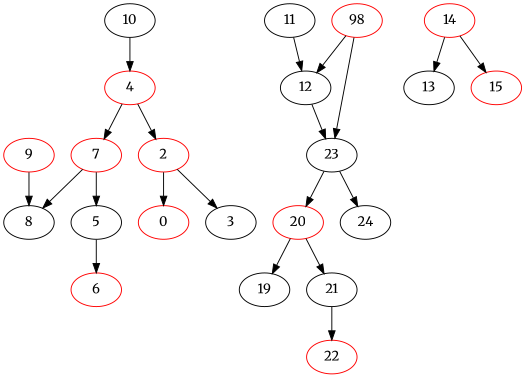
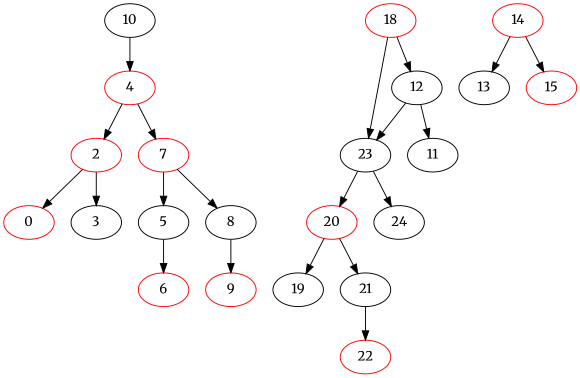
node "98": label "98" -> "18"
edge "11" -> "12": reversed
edge "9" -> "8": reversed
